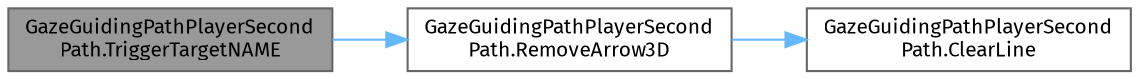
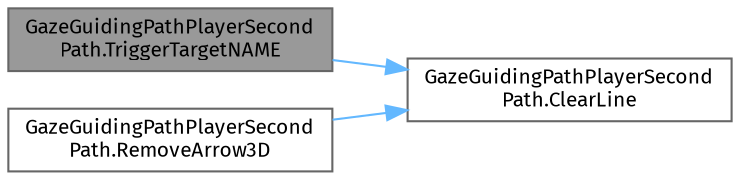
edge "GazeGuidingPathPlayerSecond Path.TriggerTargetNAME" -> "GazeGuidingPathPlayerSecond Path.RemoveArrow3D": now "GazeGuidingPathPlayerSecond Path.TriggerTargetNAME" -> "GazeGuidingPathPlayerSecond Path.ClearLine"
